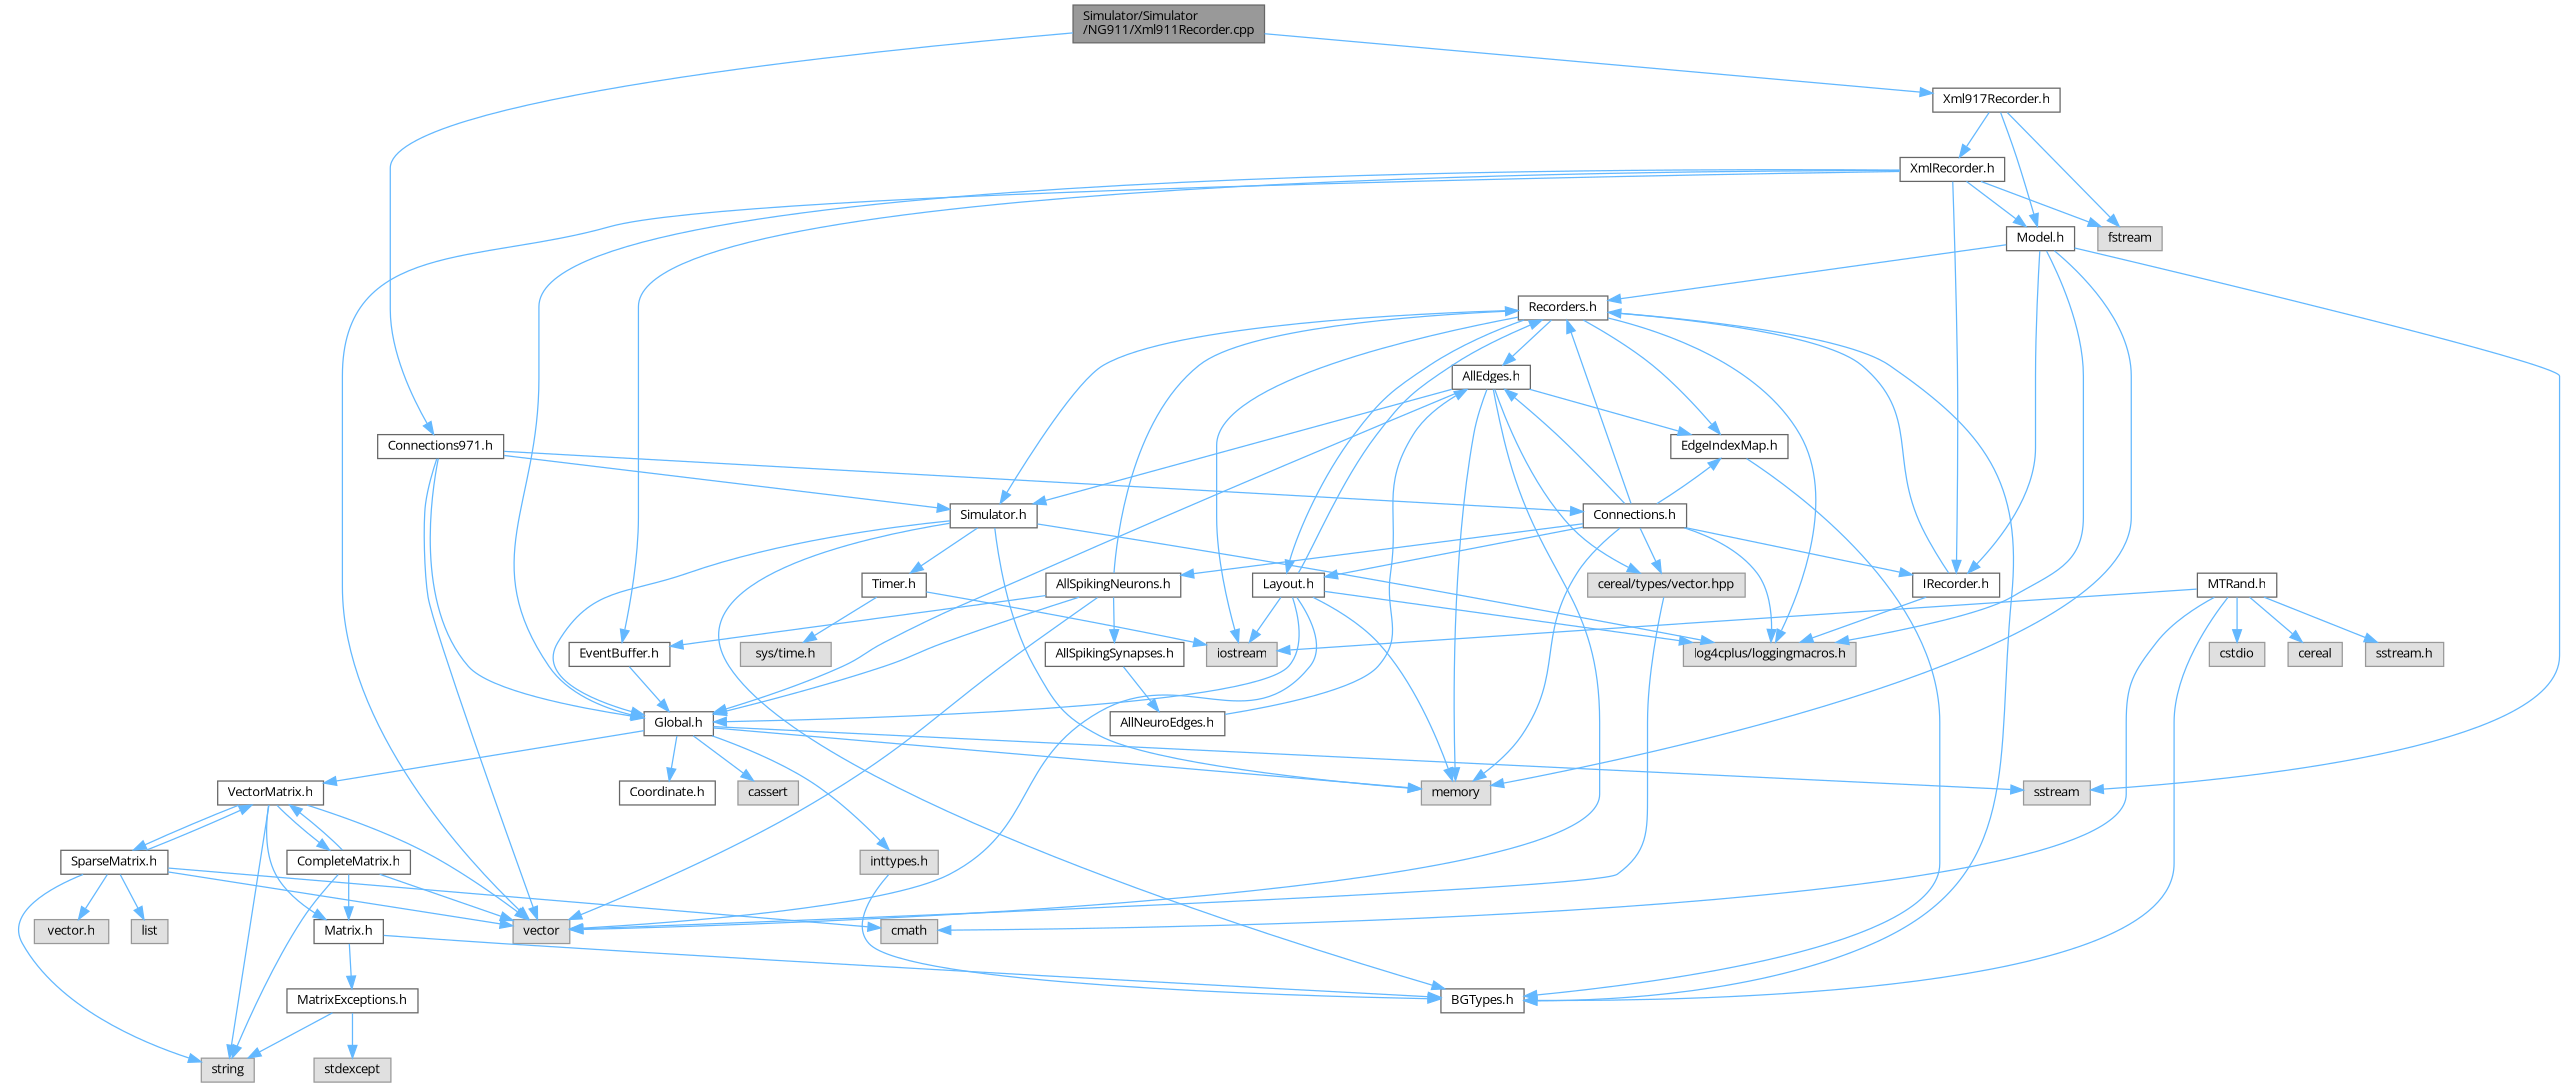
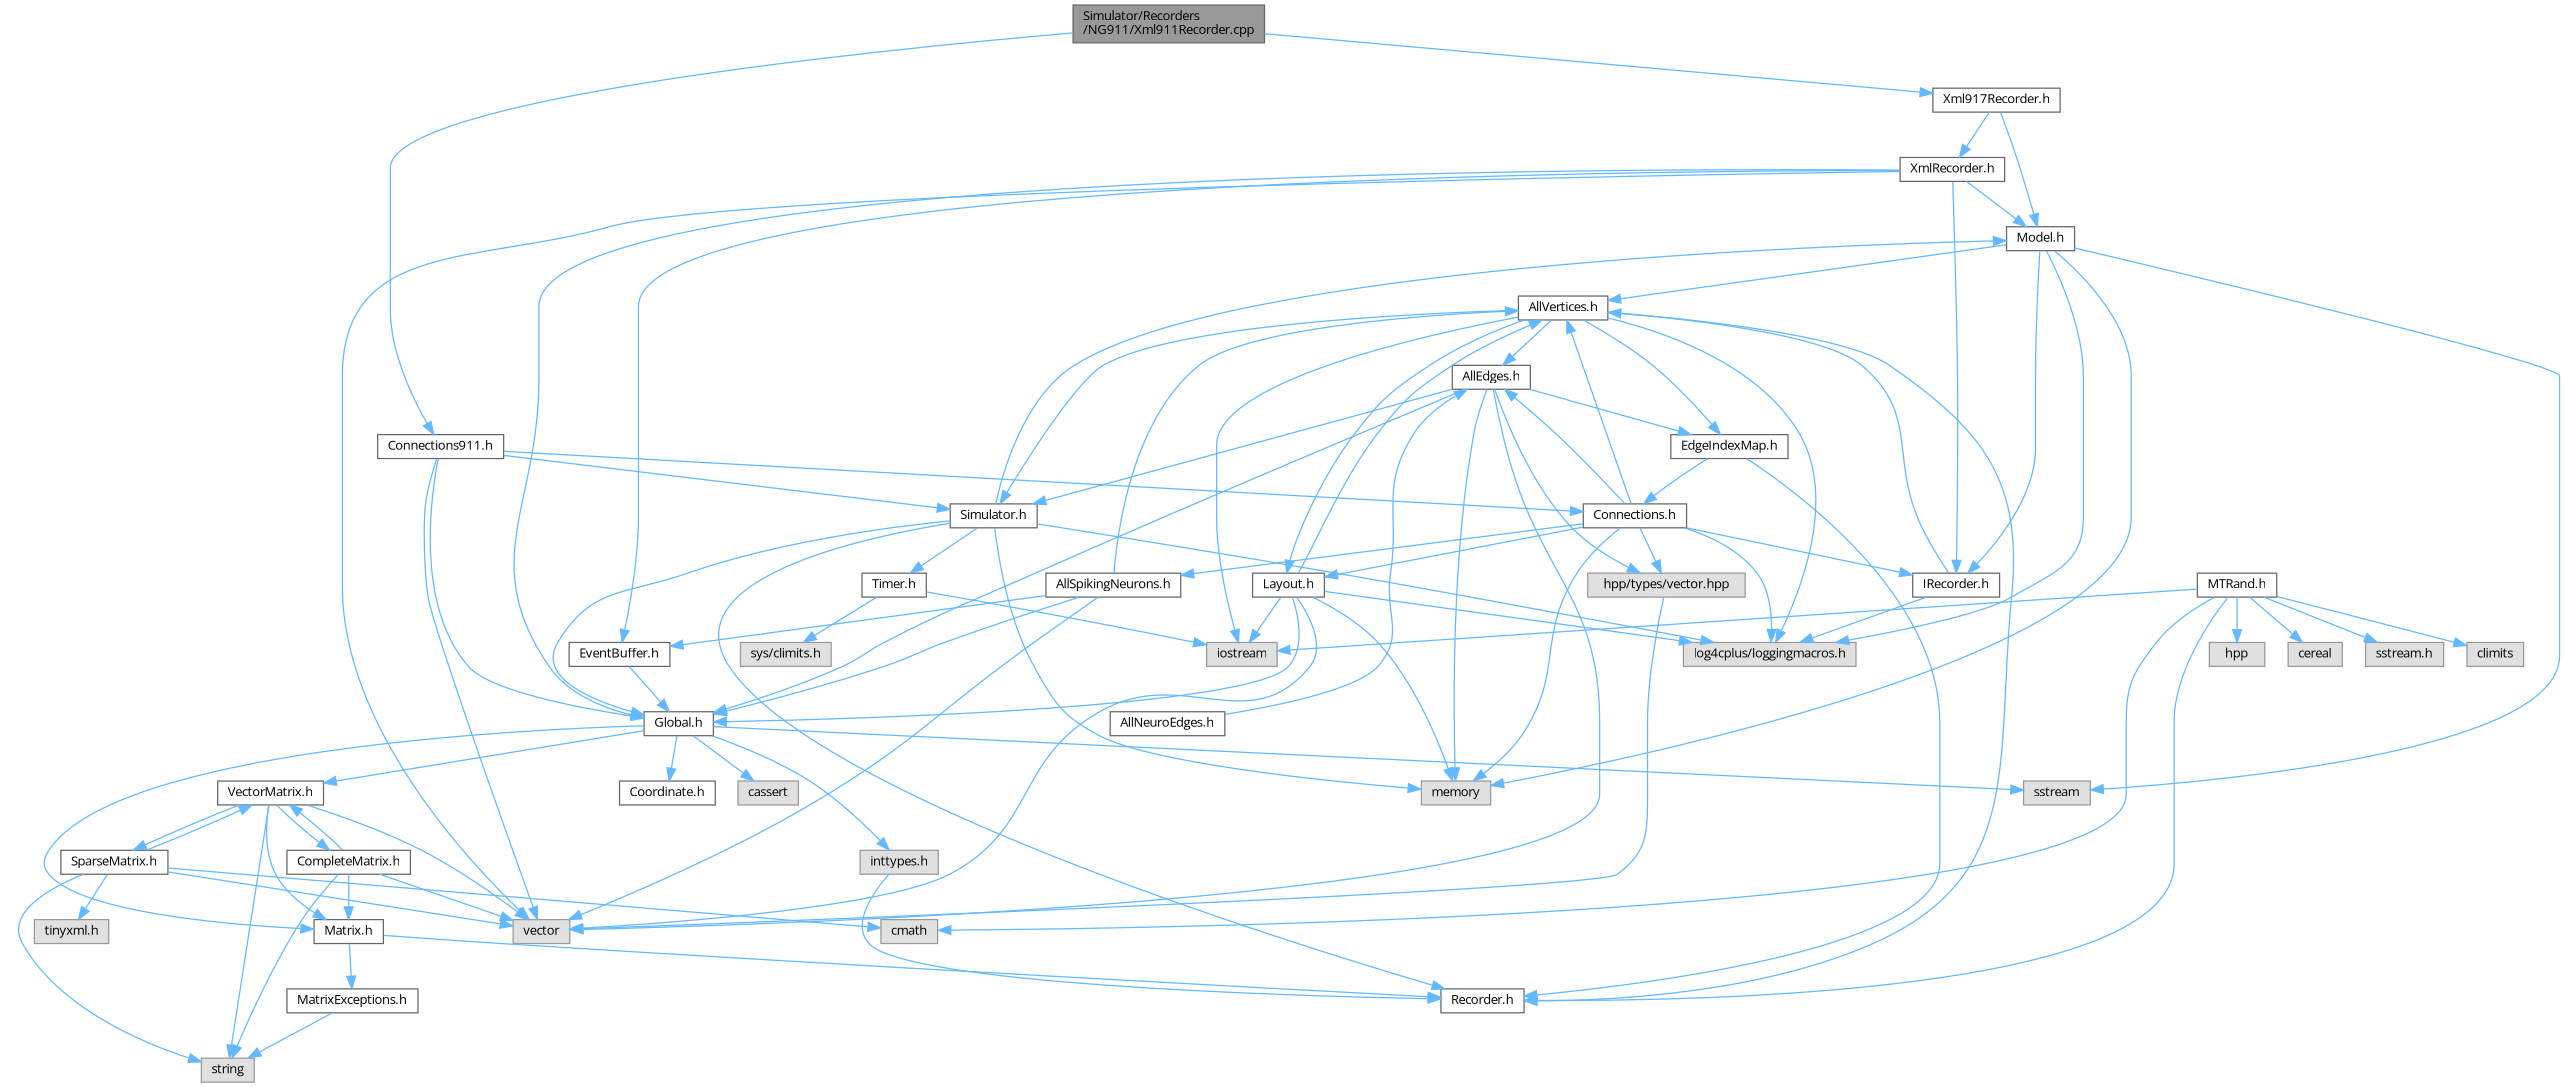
node "Simulator/Simulator /NG911/Xml911Recorder.cpp": label "Simulator/Simulator /NG911/Xml911Recorder.cpp" -> "Simulator/Recorders /NG911/Xml911Recorder.cpp"
node "fstream": removed
edge "Simulator.h" -> "Model.h": added
node "Recorders.h": label "Recorders.h" -> "AllVertices.h"
node "Connections971.h": label "Connections971.h" -> "Connections911.h"
edge "Connections.h" -> "EdgeIndexMap.h": reversed
node "cereal/types/vector.hpp": label "cereal/types/vector.hpp" -> "hpp/types/vector.hpp"
node "sys/time.h": label "sys/time.h" -> "sys/climits.h"
node "AllSpikingSynapses.h": removed
node "cstdio": label "cstdio" -> "hpp"
node "climits": added
edge "Global.h" -> "memory": now "Global.h" -> "Matrix.h"
node "vector.h": label "vector.h" -> "tinyxml.h"
node "list": removed
node "BGTypes.h": label "BGTypes.h" -> "Recorder.h"
node "stdexcept": removed
